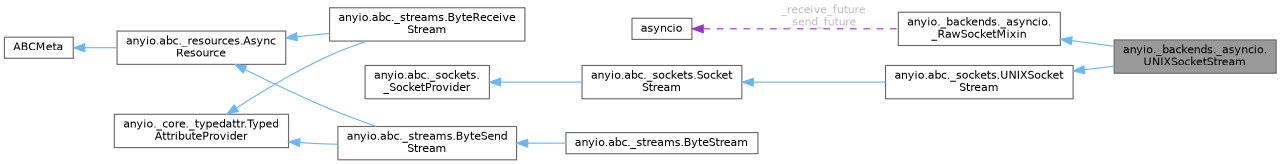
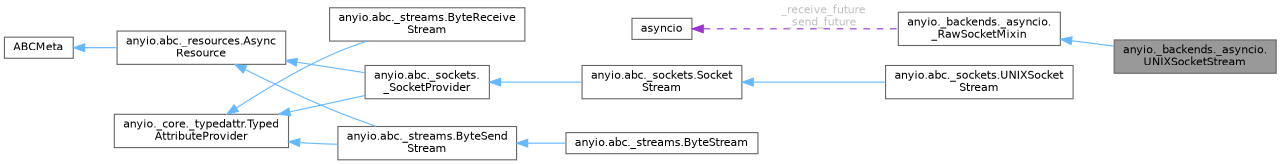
edge "anyio.abc._streams.ByteReceive Stream" -> "anyio.abc._resources.Async Resource": now "anyio.abc._sockets. _SocketProvider" -> "anyio.abc._resources.Async Resource"
edge "anyio._backends._asyncio. UNIXSocketStream" -> "anyio.abc._sockets.UNIXSocket Stream": removed
edge "anyio.abc._sockets. _SocketProvider" -> "anyio._core._typedattr.Typed AttributeProvider": added
